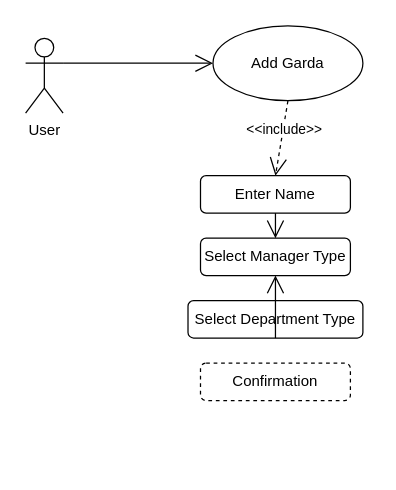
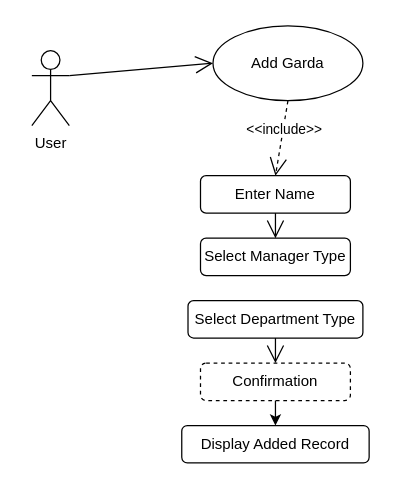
node "User": moved (44, 76) -> (51, 88)
edge "Select Department Type" -> "Select Manager Type": now "Select Department Type" -> "Confirmation"
edge "Confirmation" -> "Display Added Record": added
node "Display Added Record": added
